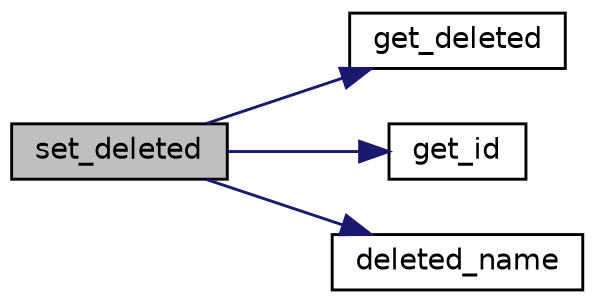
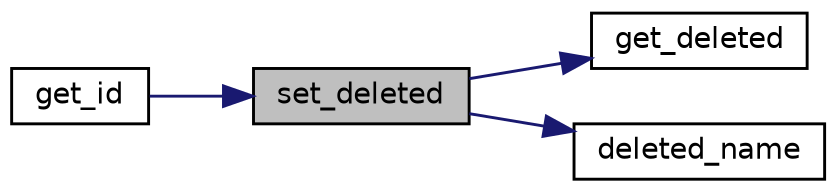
edge "set_deleted" -> "get_id": reversed
